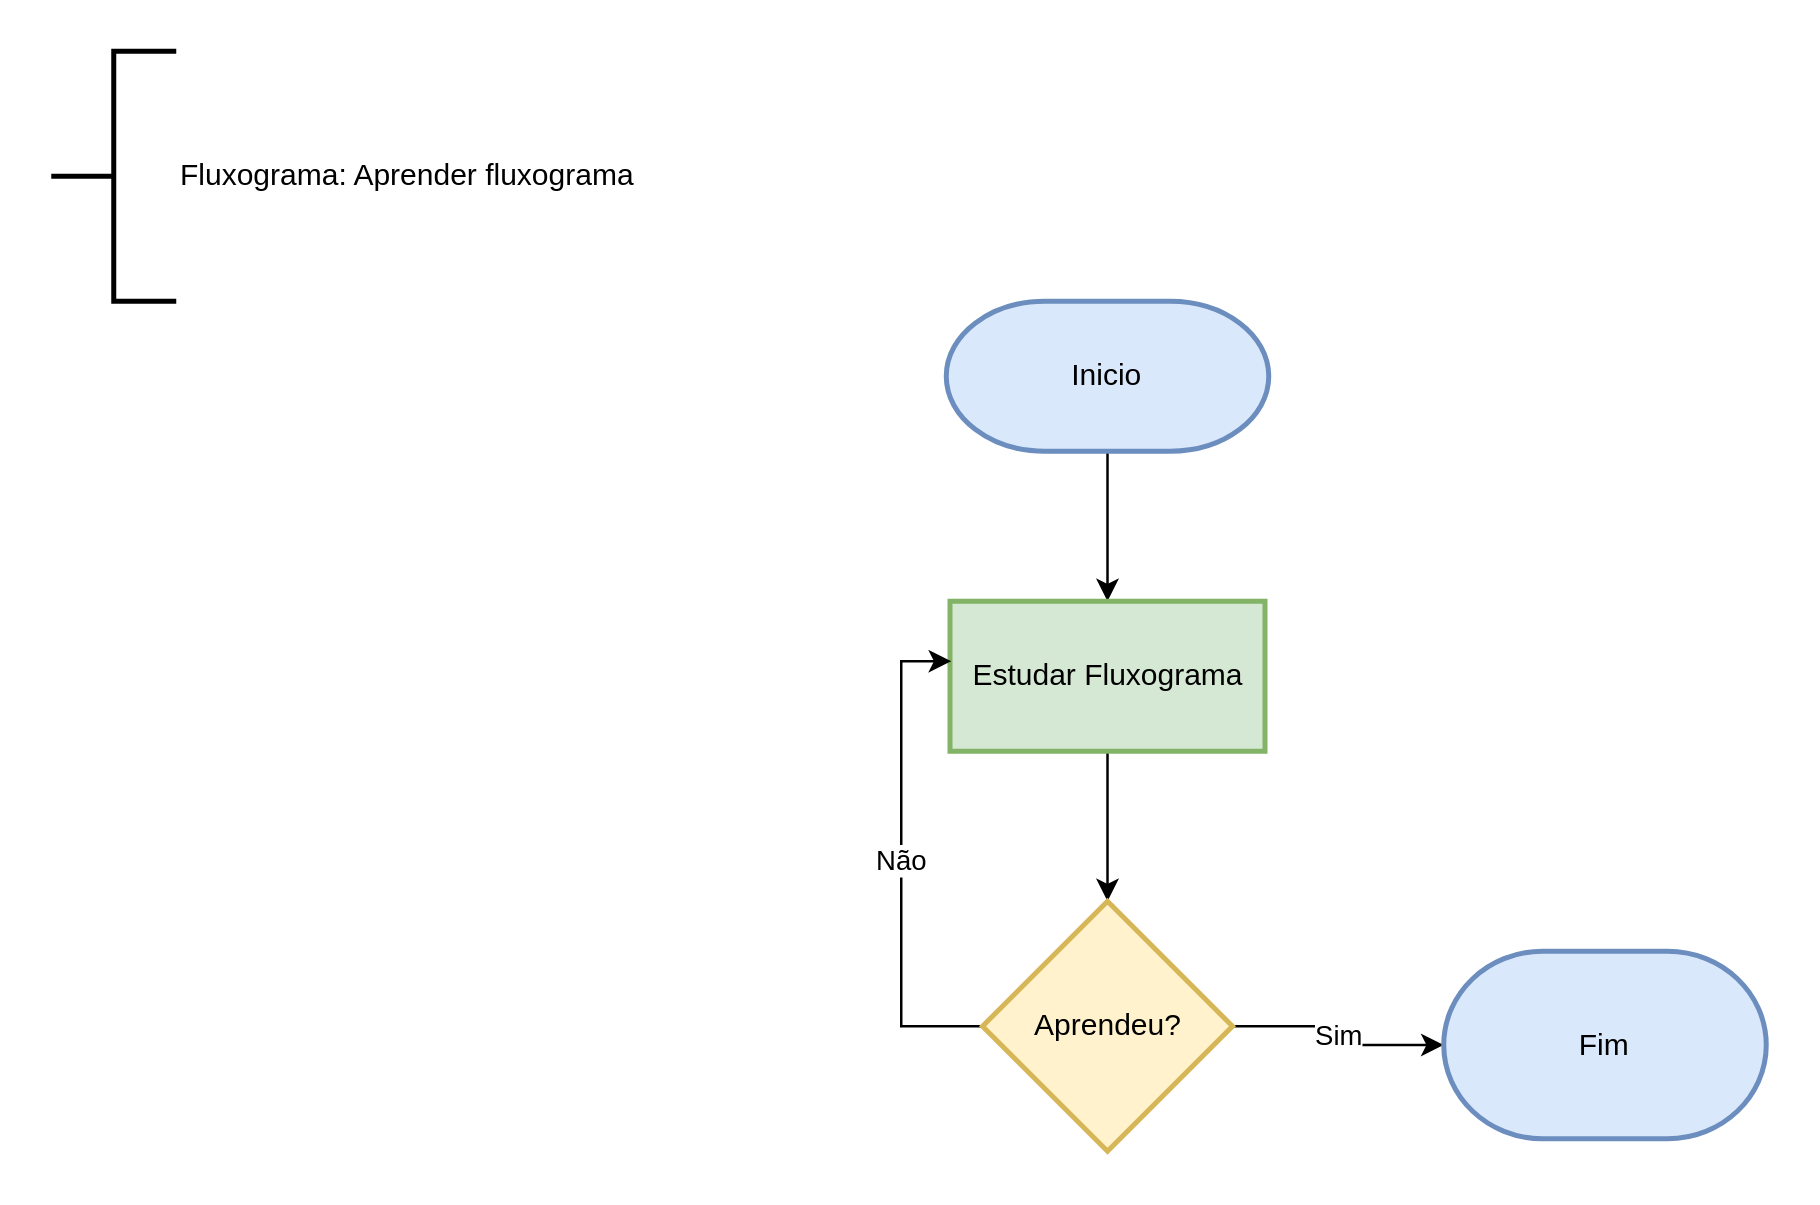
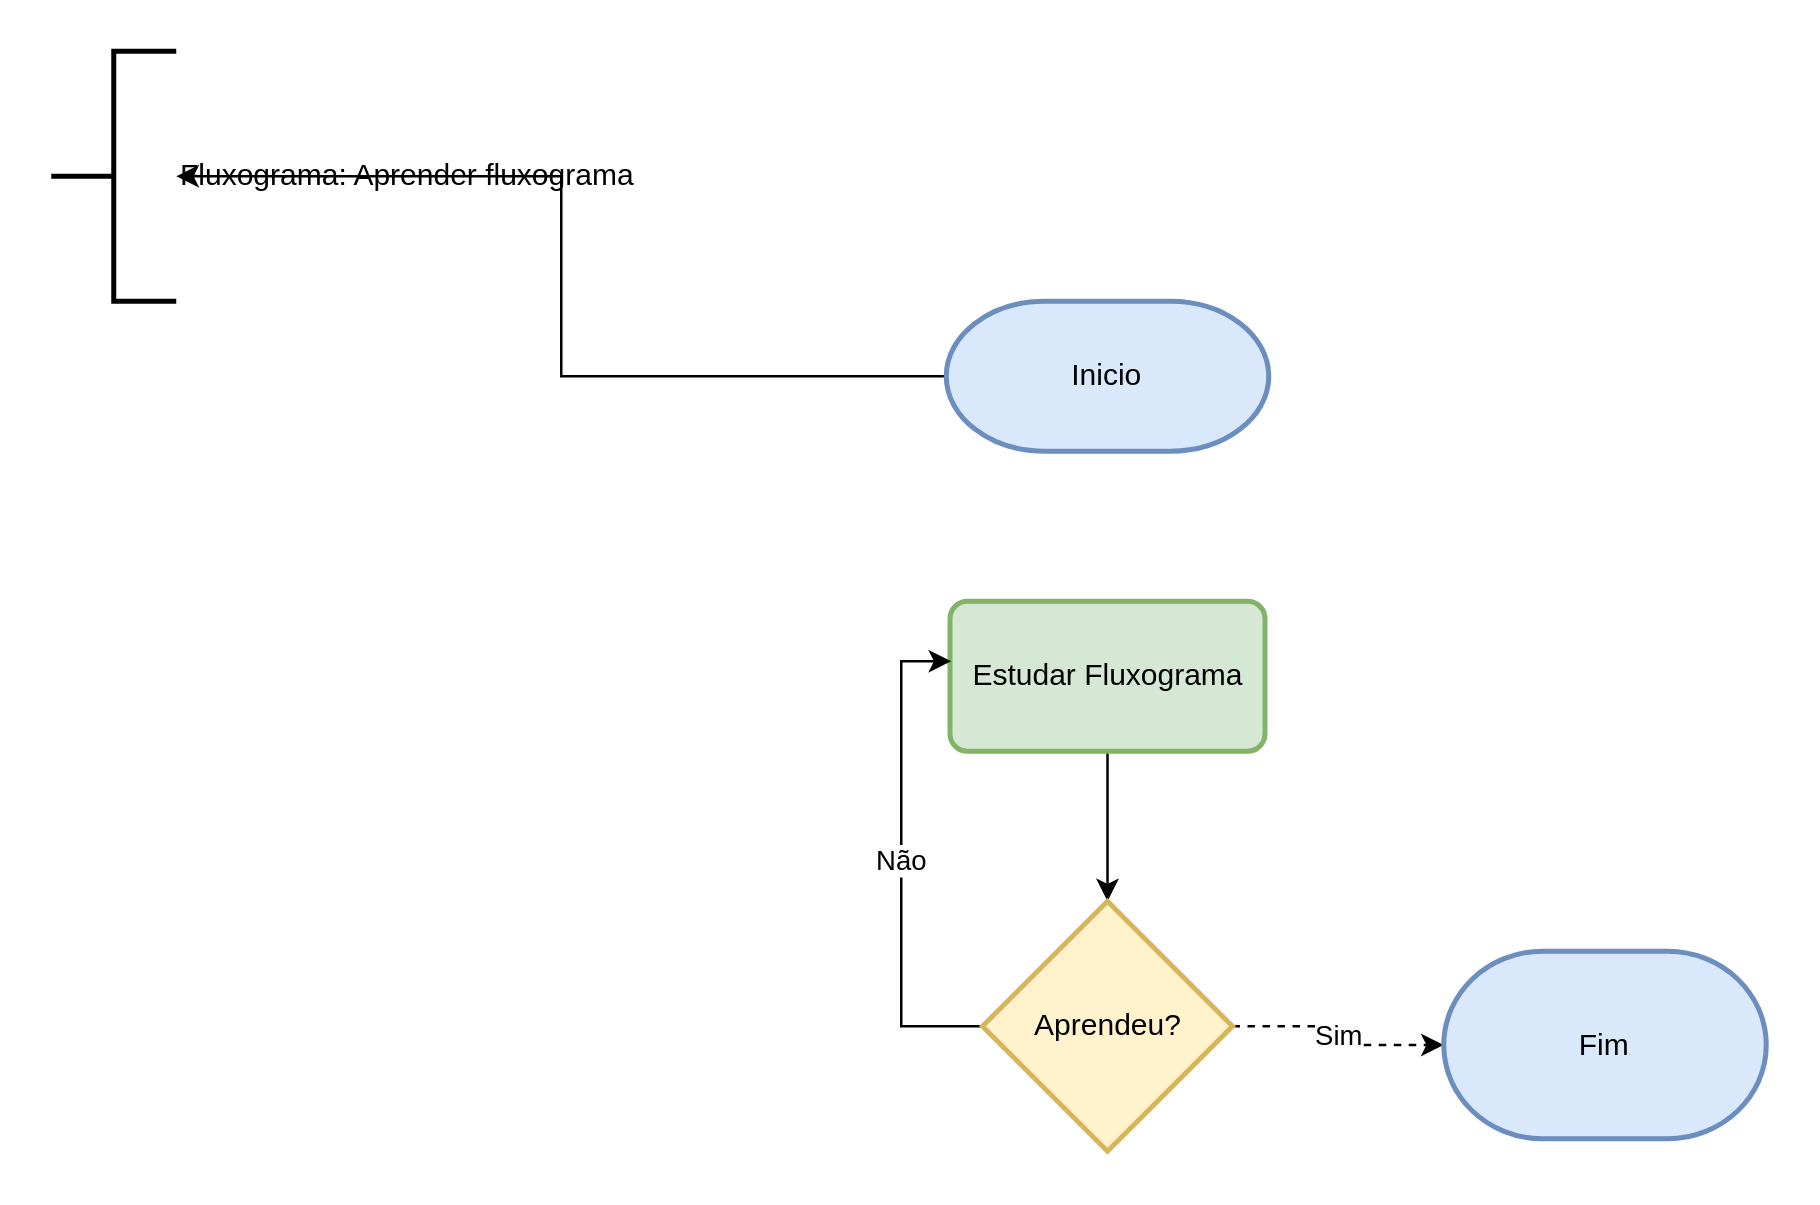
edge "Inicio" -> "Estudar Fluxograma": now "Inicio" -> "Fluxograma: Aprender fluxograma"
node "Estudar Fluxograma": shape rectangle -> rounded rectangle
edge "Aprendeu?" -> "Fim": style solid -> dashed
